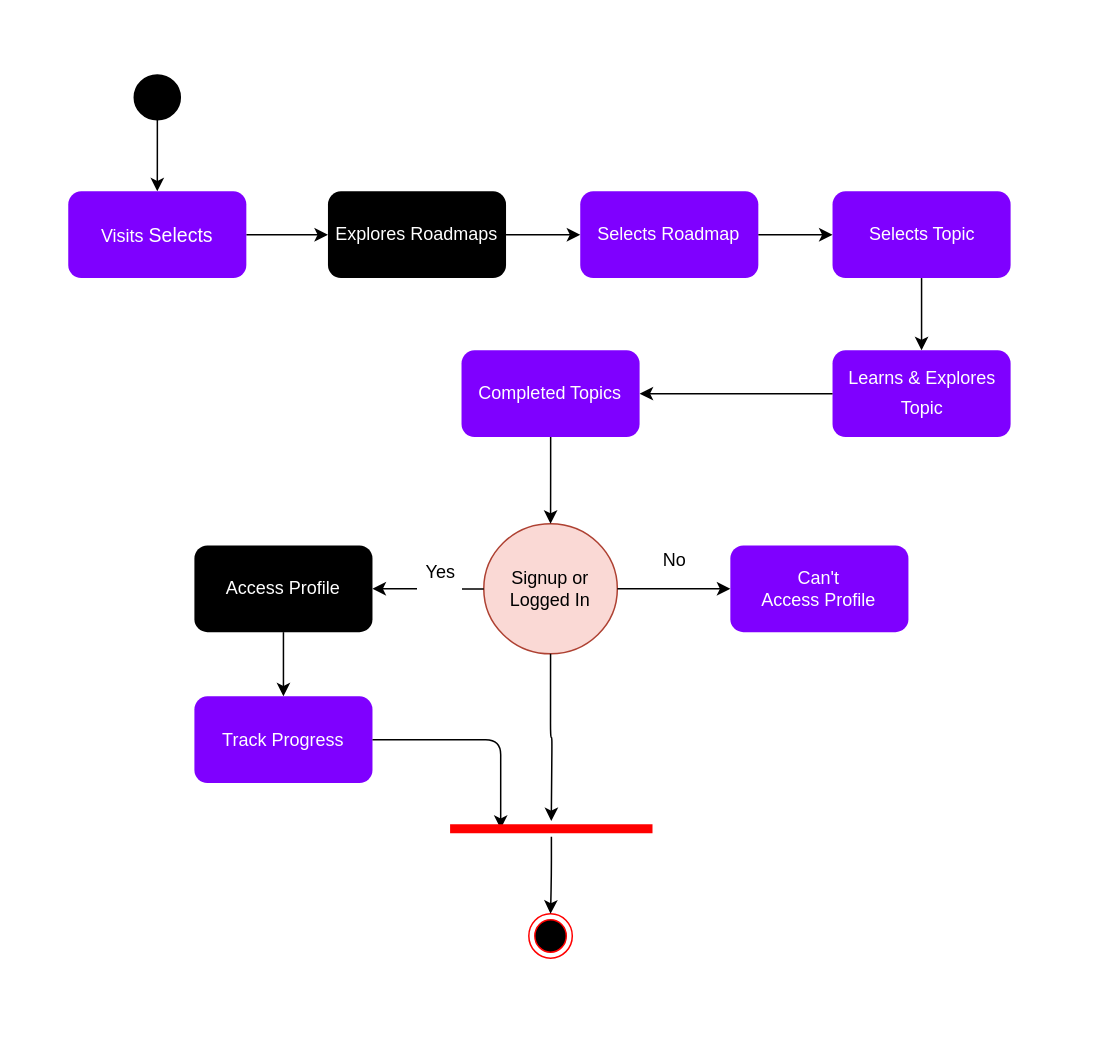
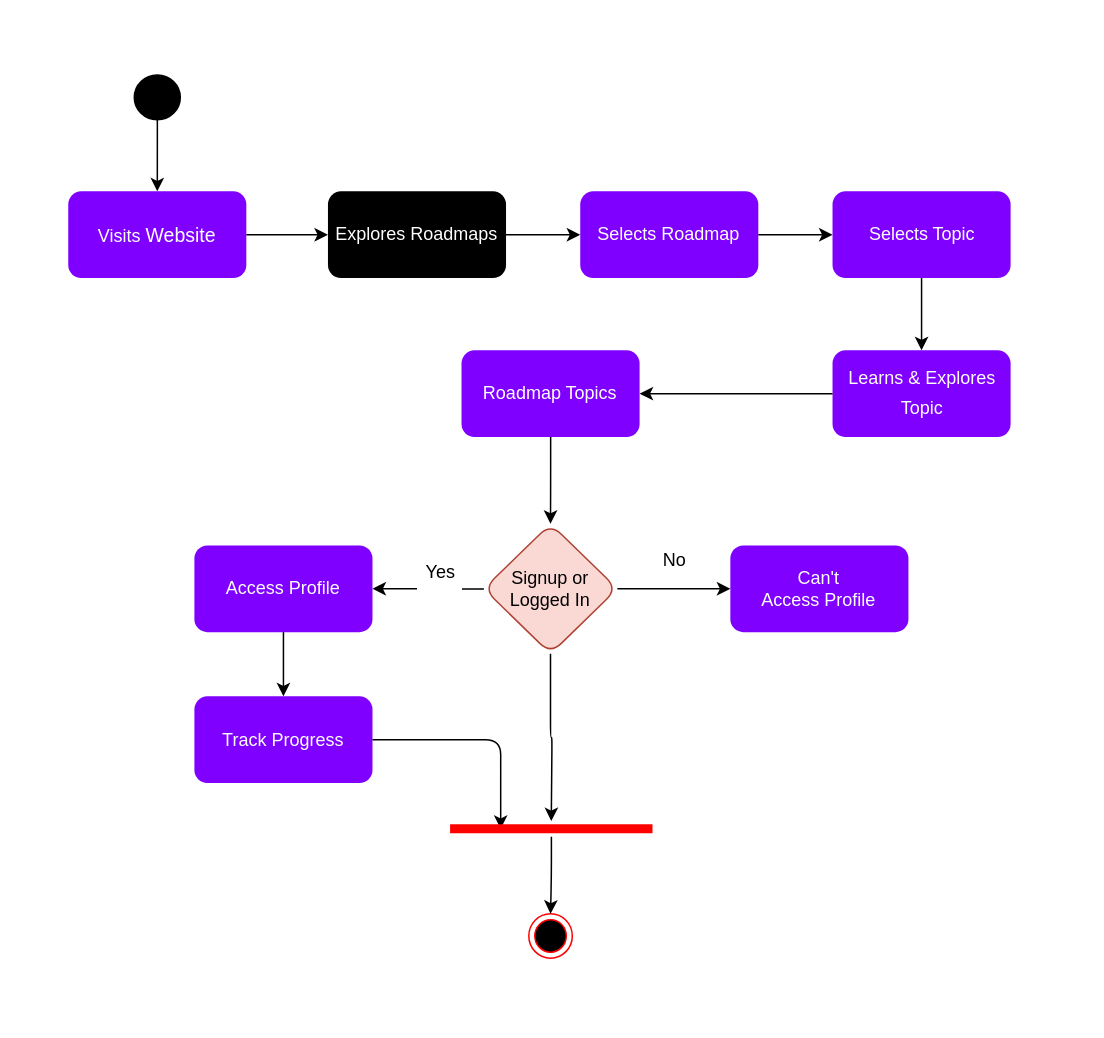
node "Visits Selects": label "Visits Selects" -> "Visits Website"
node "Completed Topics": label "Completed Topics" -> "Roadmap Topics"
node "Access Profile": fillcolor #000000 -> #7f00ff
node "Signup or Logged In": shape ellipse -> diamond
